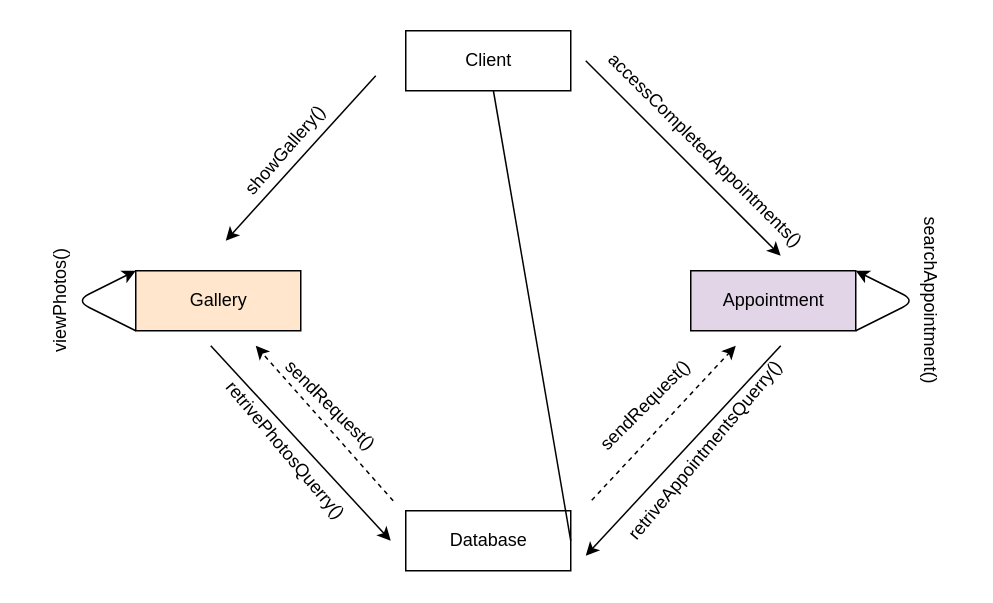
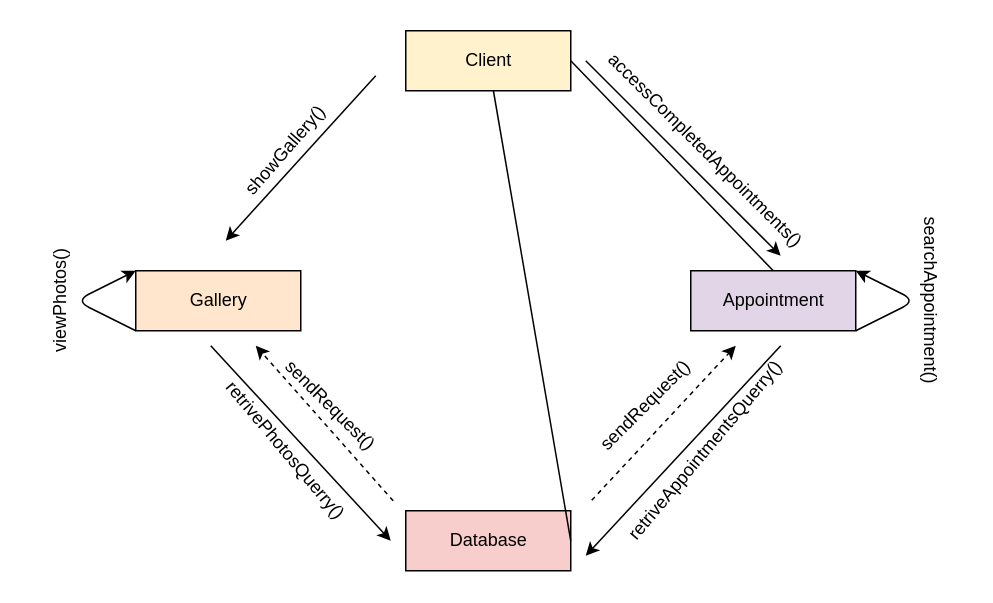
node "Client": fillcolor #ffffff -> #fff2cc
edge "Client" -- "Appointment": added
node "Database": fillcolor #ffffff -> #f8cecc
